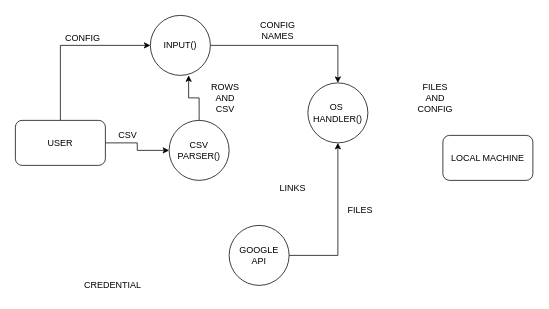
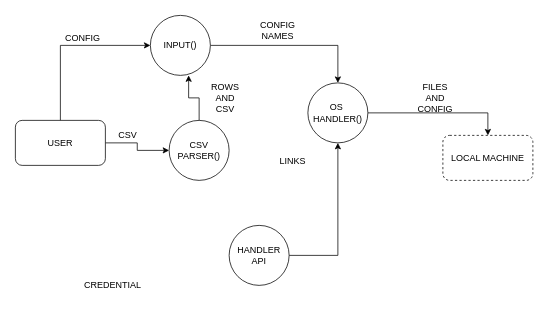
edge "OS HANDLER()" -> "LOCAL MACHINE": added
node "LOCAL MACHINE": style solid -> dashed
node "LINKS": moved (293, 188) -> (293, 162)
node "FILES": removed
node "GOOGLE API": label "GOOGLE API" -> "HANDLER API"
